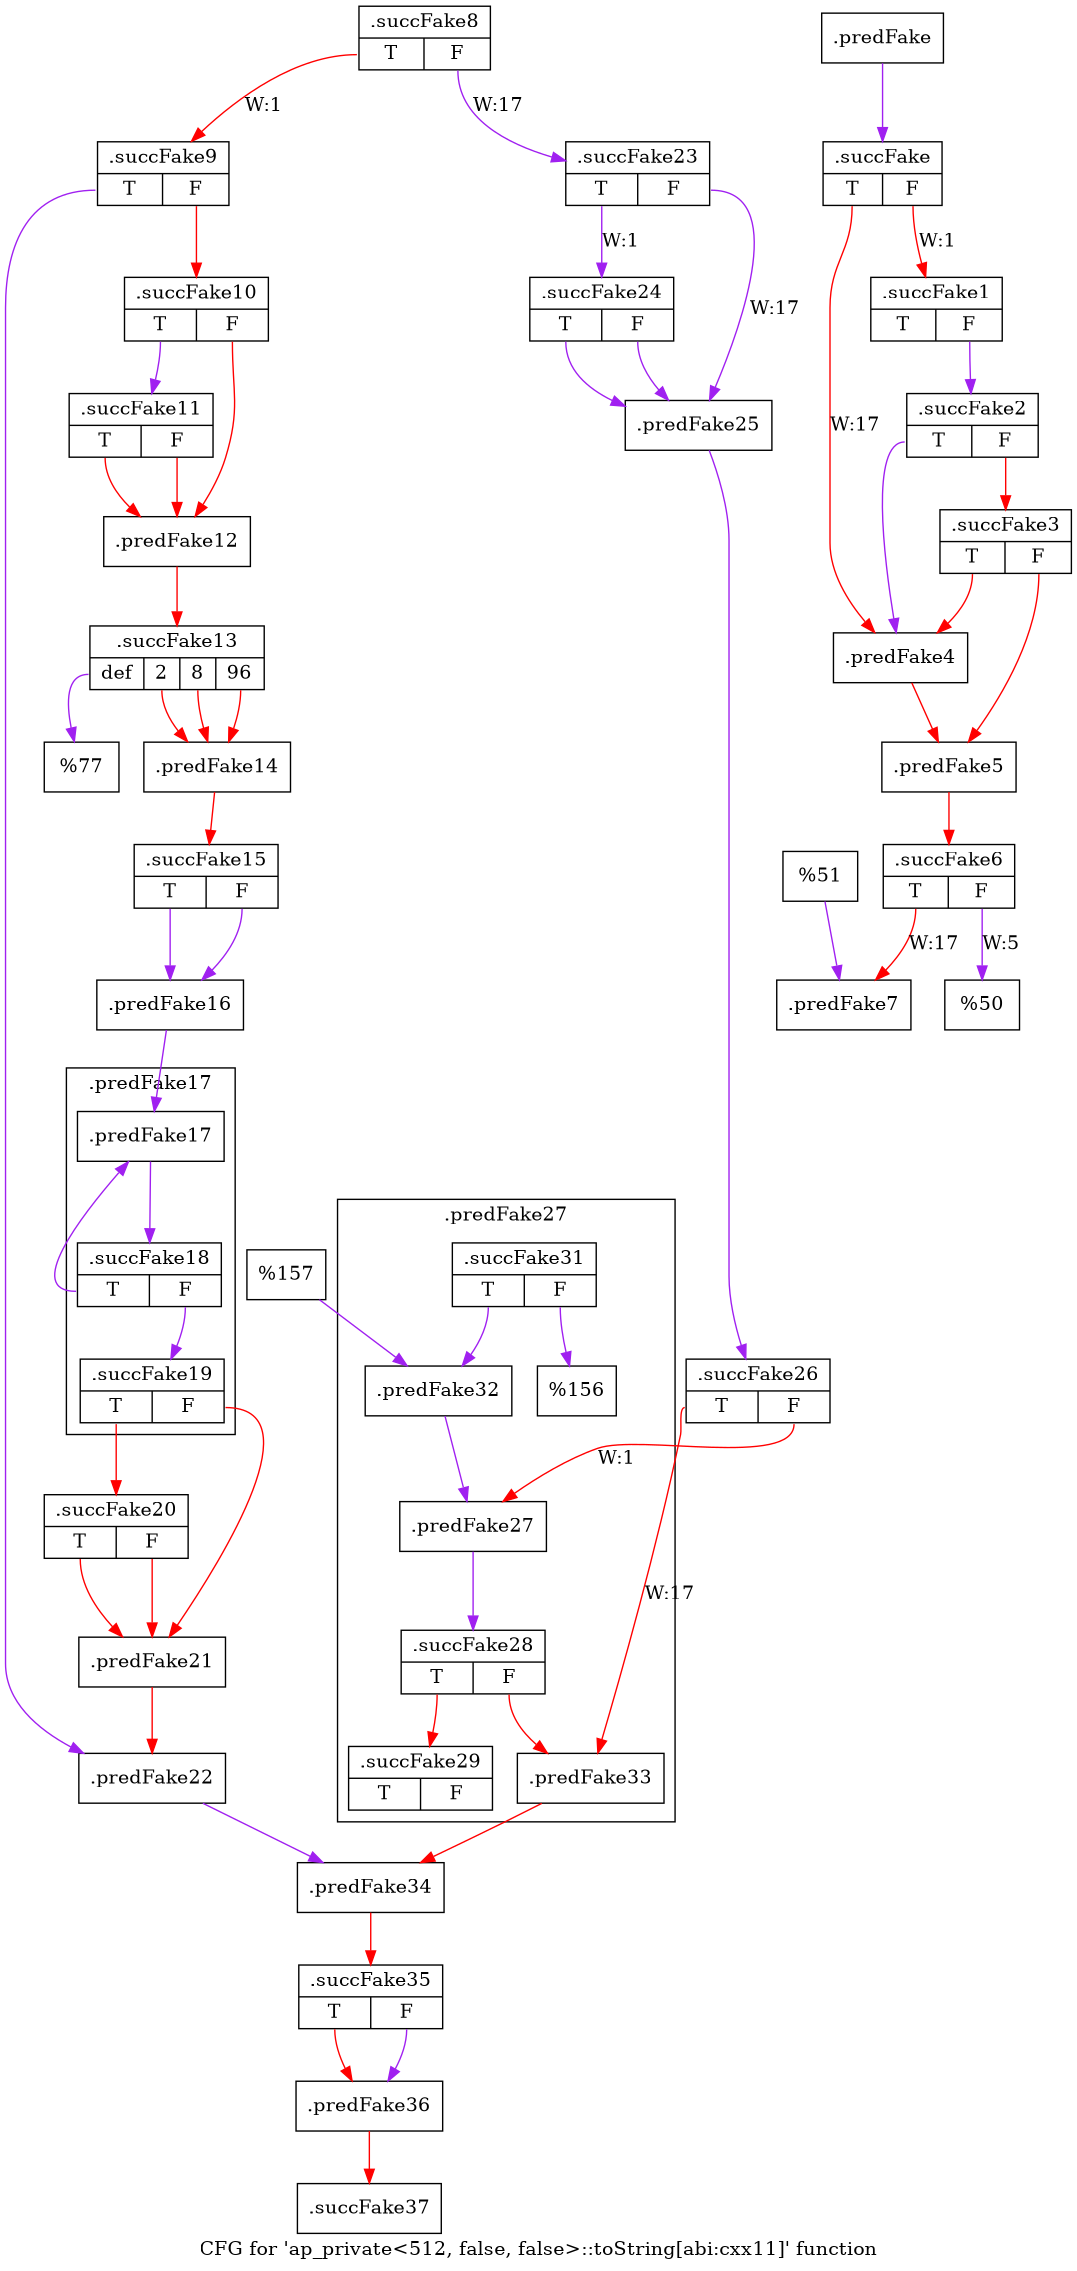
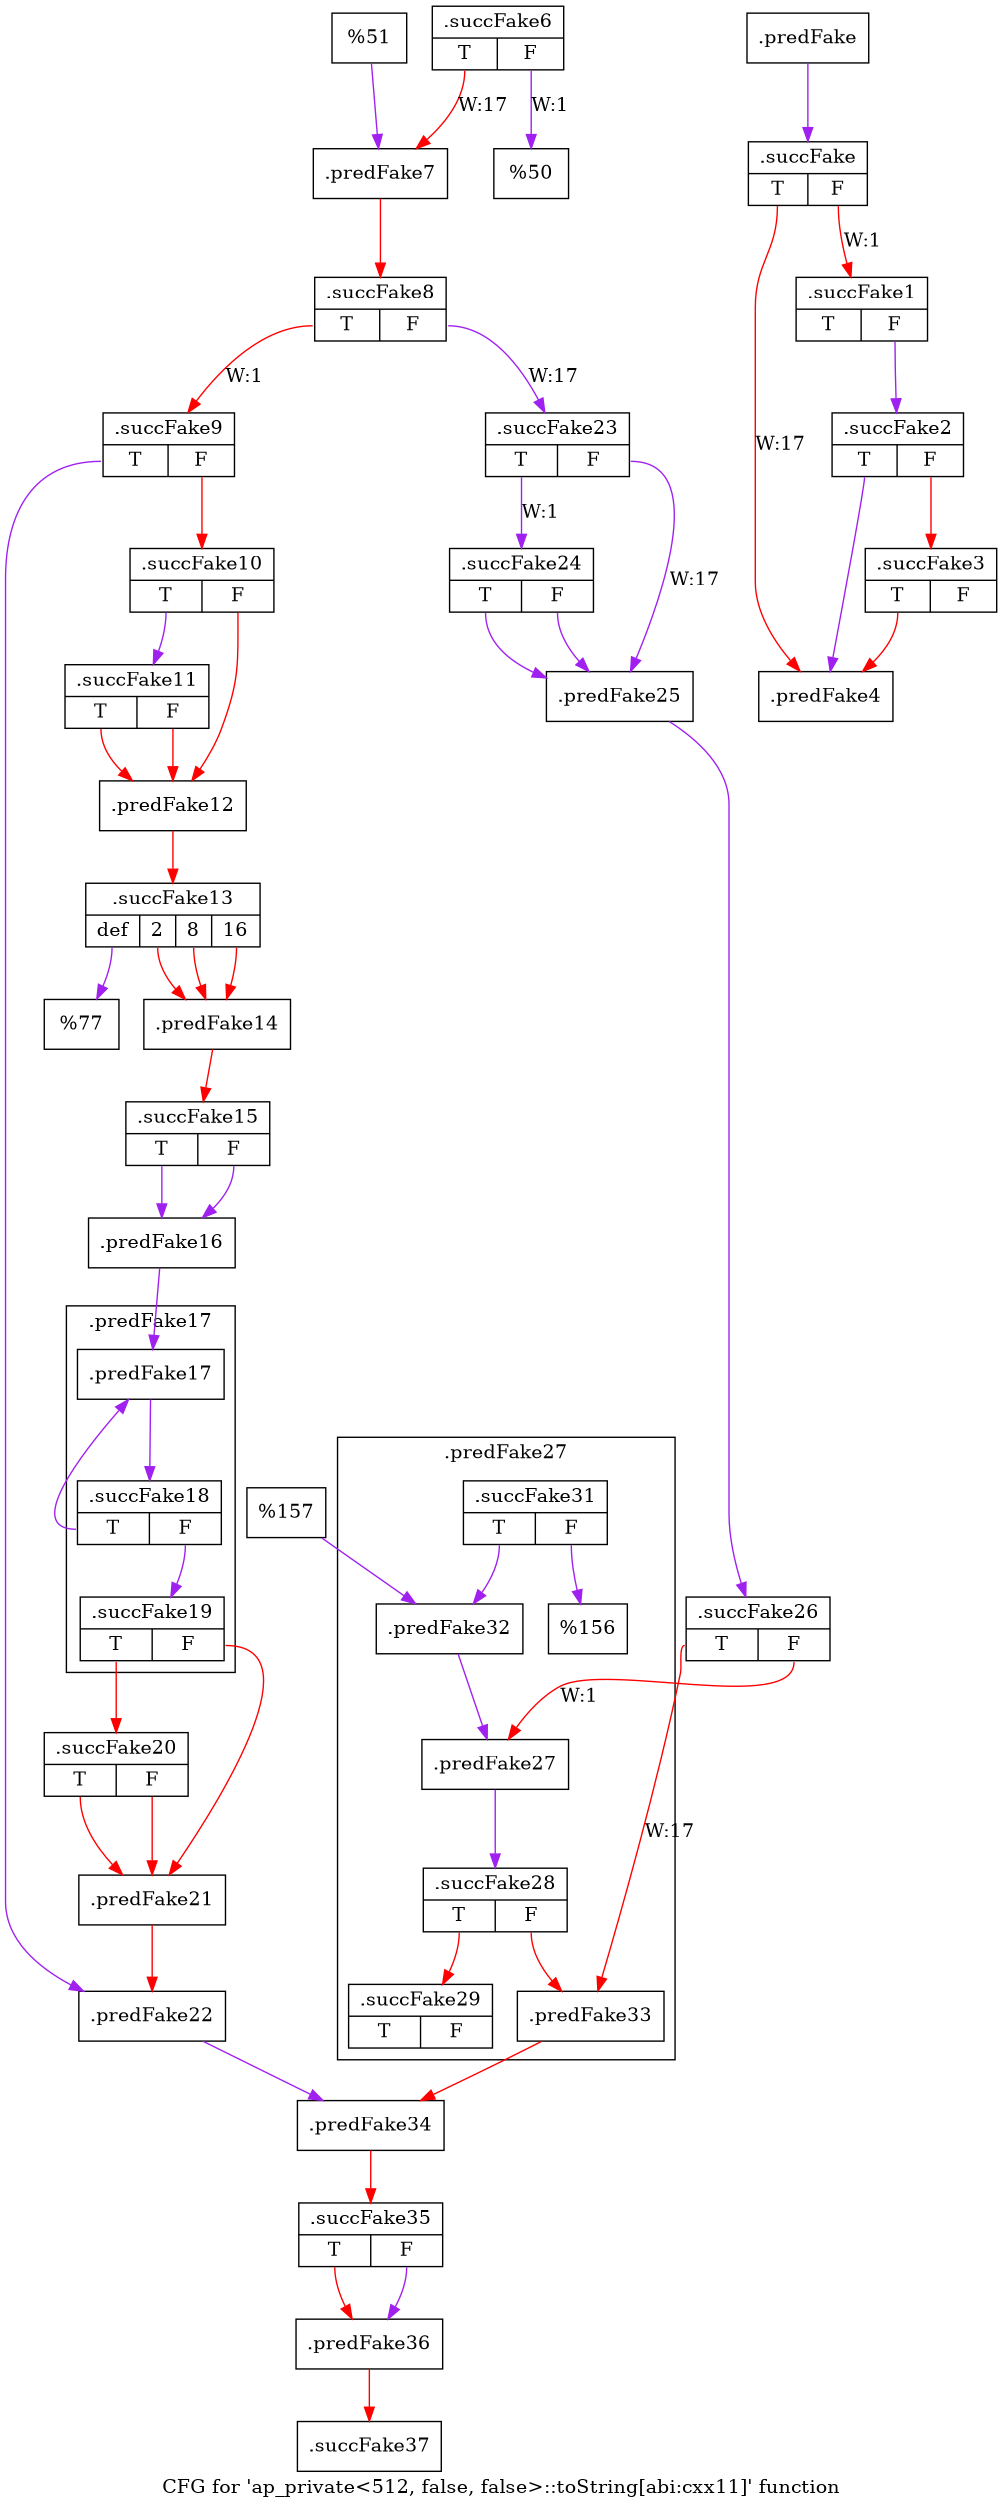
edge ".predFake7" -> ".succFake8": added
node ".succFake13": text "96" -> "16"
node ".predFake5": removed
edge ".succFake6" -> "%50": label "W:5" -> "W:1"
